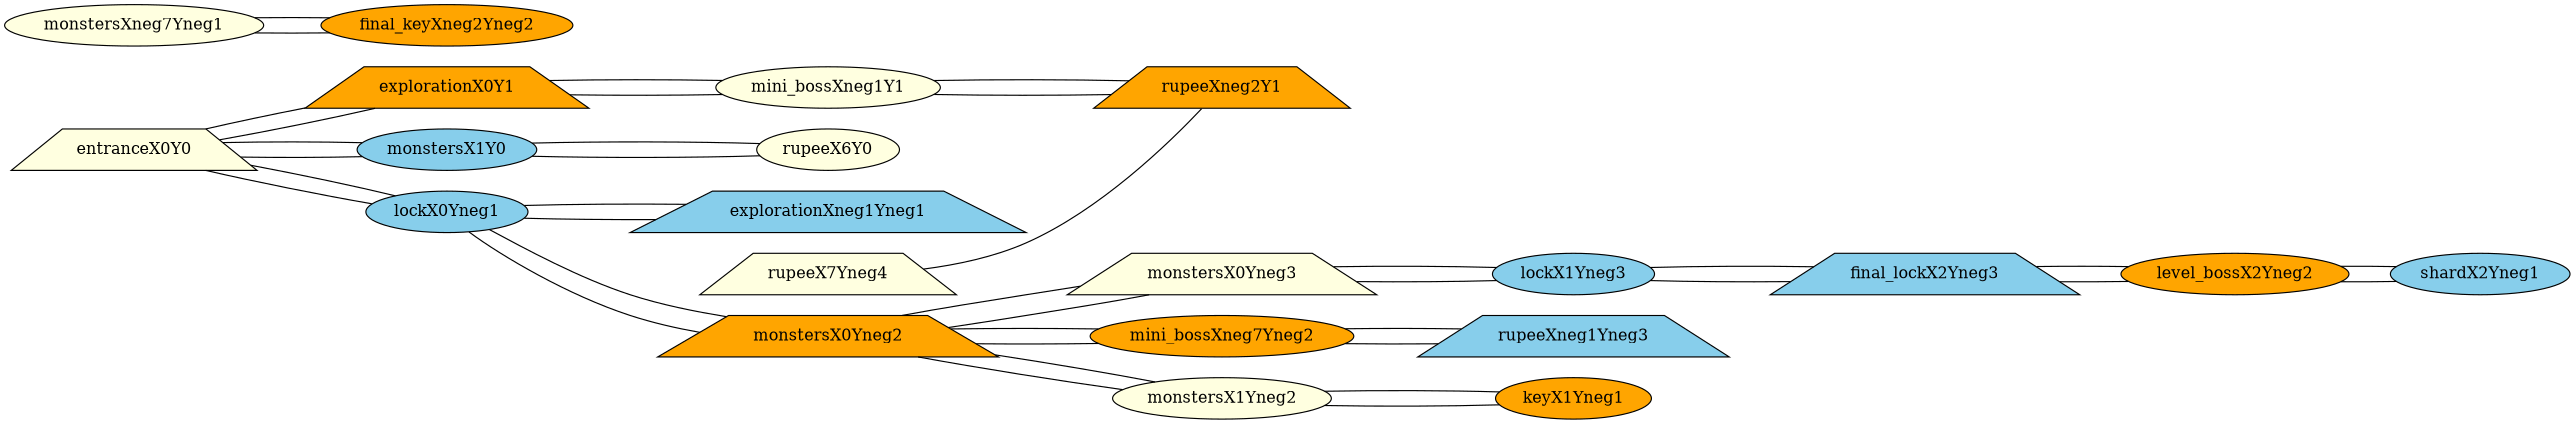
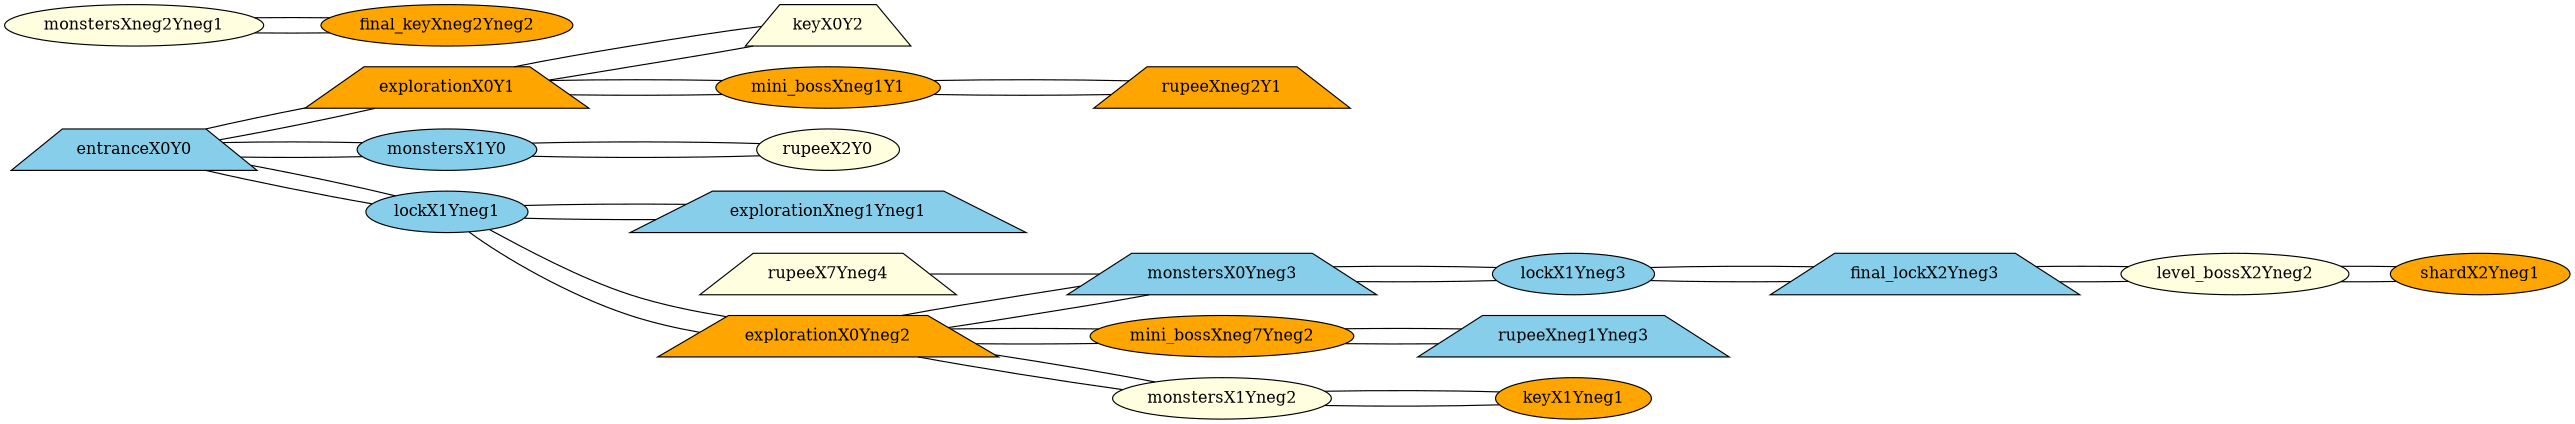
node "monstersXneg7Yneg1": label "monstersXneg7Yneg1" -> "monstersXneg2Yneg1"
node "keyX0Y2": added
node "mini_bossXneg1Y1": fillcolor lightyellow -> orange
node "entranceX0Y0": fillcolor lightyellow -> skyblue
node "rupeeX6Y0": label "rupeeX6Y0" -> "rupeeX2Y0"
node "lockX0Yneg1": label "lockX0Yneg1" -> "lockX1Yneg1"
edge "rupeeXneg2Y1" -- "rupeeX7Yneg4": now "monstersX0Yneg3" -- "rupeeX7Yneg4"
node "monstersX0Yneg3": fillcolor lightyellow -> skyblue
node "level_bossX2Yneg2": fillcolor orange -> lightyellow
node "shardX2Yneg1": fillcolor skyblue -> orange
node "monstersX0Yneg2": label "monstersX0Yneg2" -> "explorationX0Yneg2"
